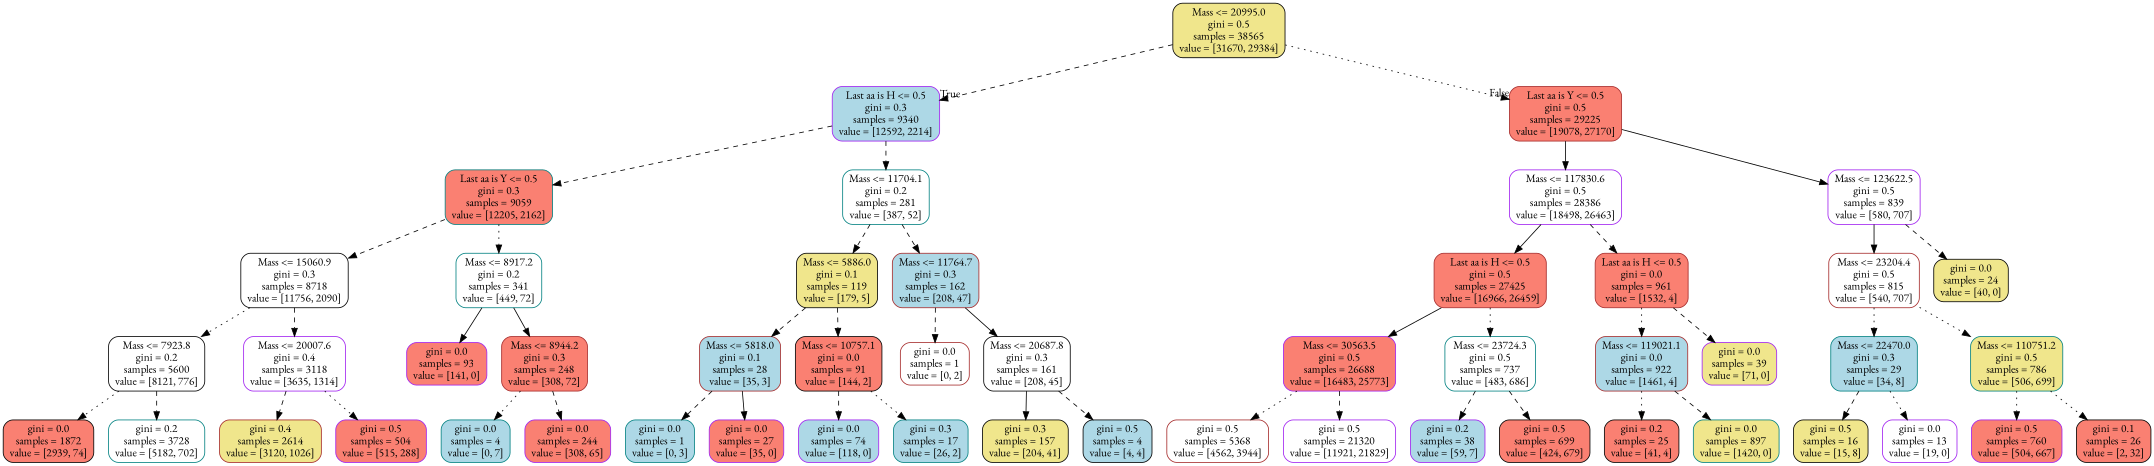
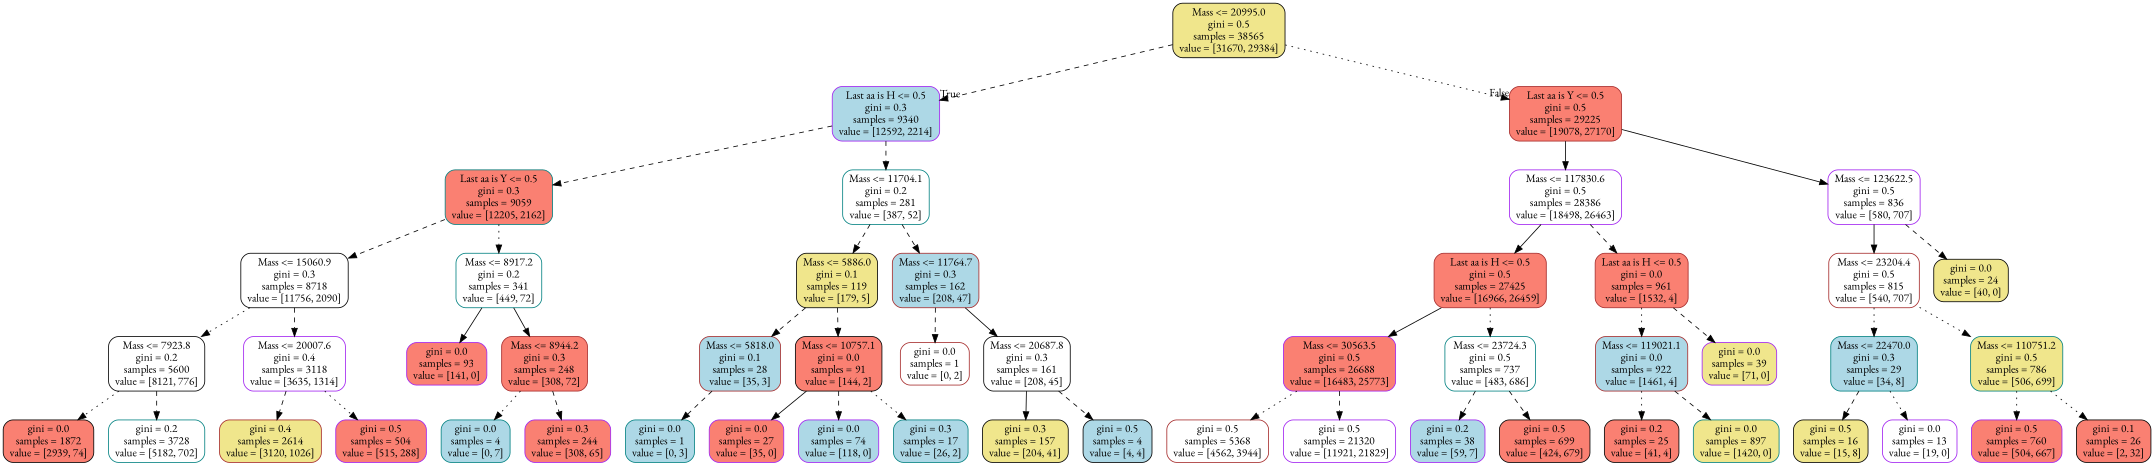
node "Mass <= 123622.5 gini = 0.5 samples = 839 value = [580, 707]": label "Mass <= 123622.5 gini = 0.5 samples = 839 value = [580, 707]" -> "Mass <= 123622.5 gini = 0.5 samples = 836 value = [580, 707]"
edge "Mass <= 5818.0 gini = 0.1 samples = 28 value = [35, 3]" -> "gini = 0.0 samples = 27 value = [35, 0]": now "Mass <= 10757.1 gini = 0.0 samples = 91 value = [144, 2]" -> "gini = 0.0 samples = 27 value = [35, 0]"
node "gini = 0.0 samples = 244 value = [308, 65]": label "gini = 0.0 samples = 244 value = [308, 65]" -> "gini = 0.3 samples = 244 value = [308, 65]"
